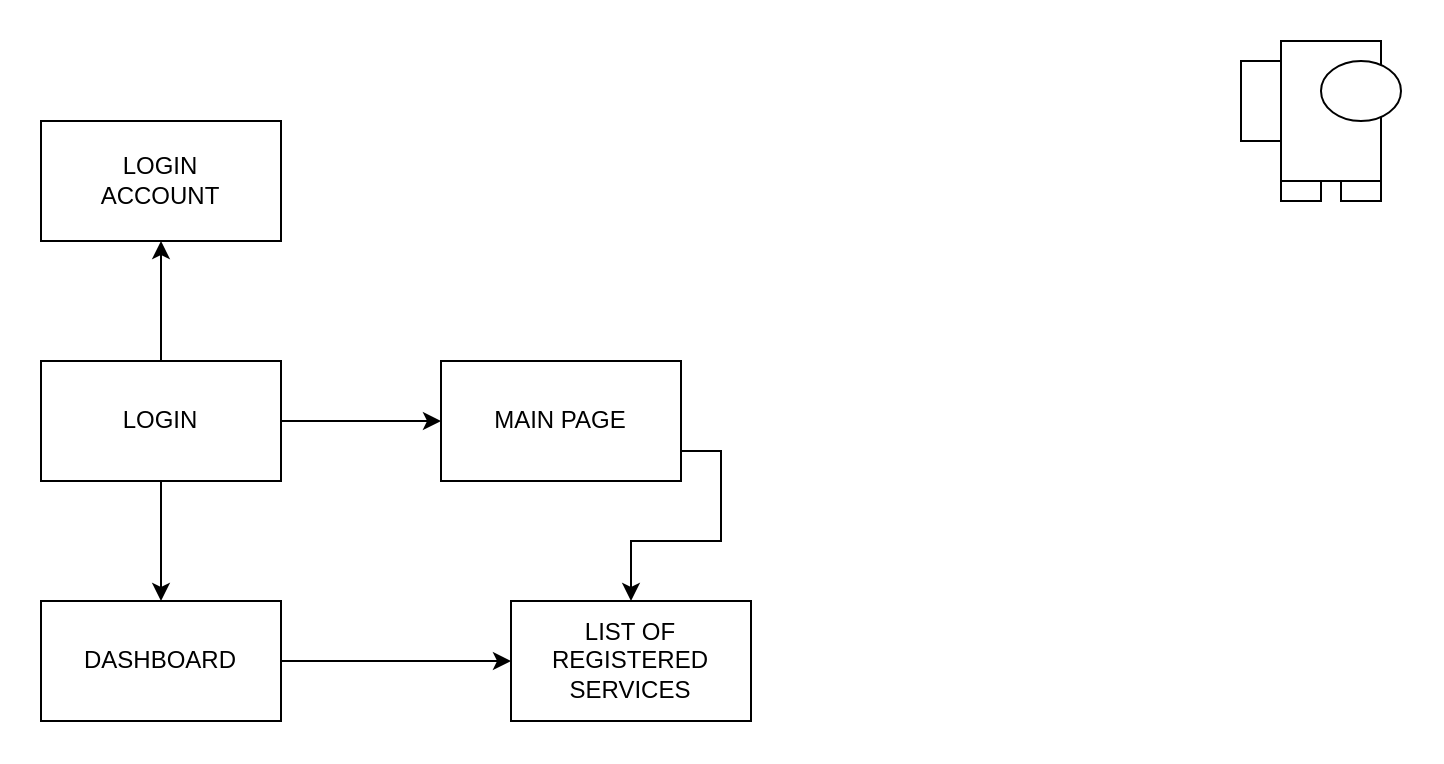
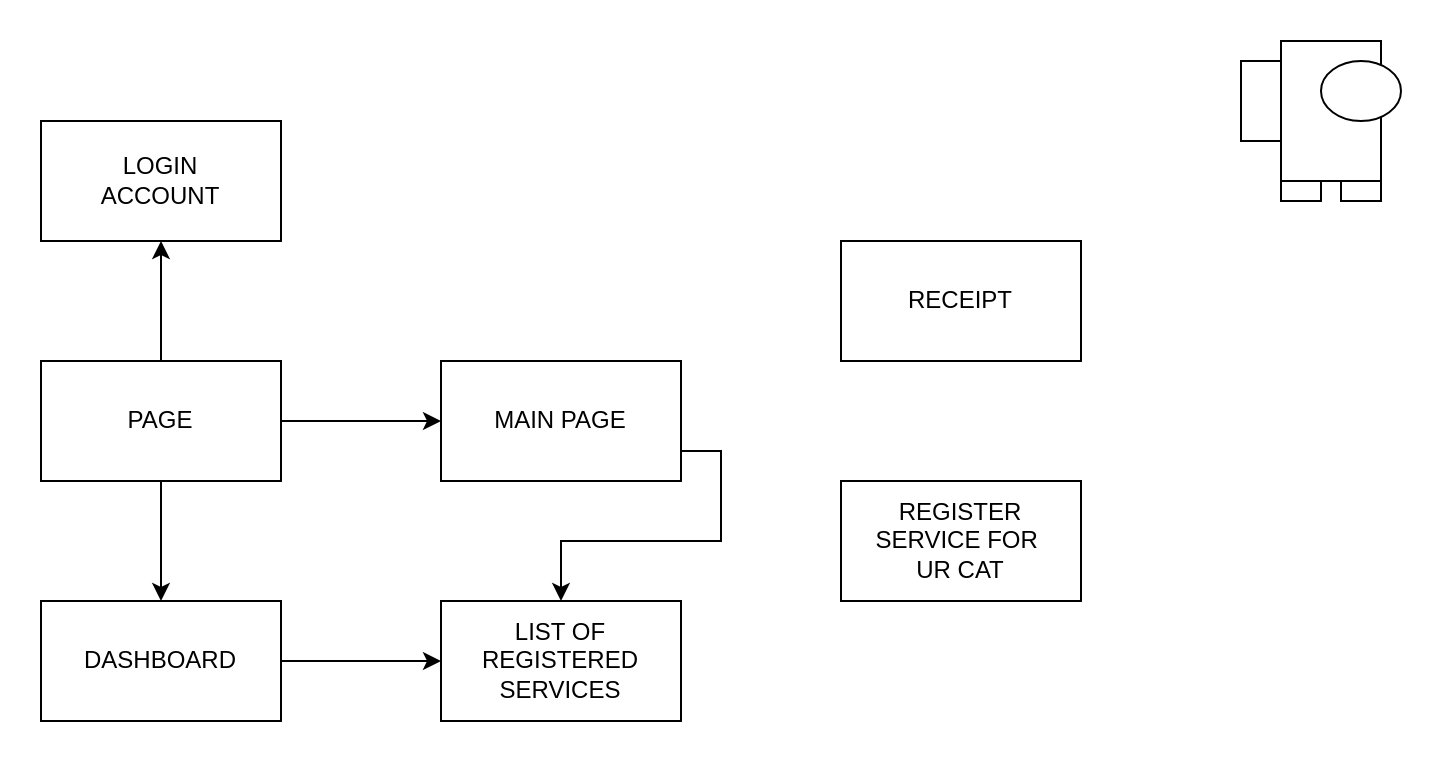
node "RECEIPT": added
node "LOGIN": label "LOGIN" -> "PAGE"
node "REGISTER SERVICE FOR UR CAT": added
node "LIST OF REGISTERED SERVICES": moved (631, 661) -> (561, 661)
